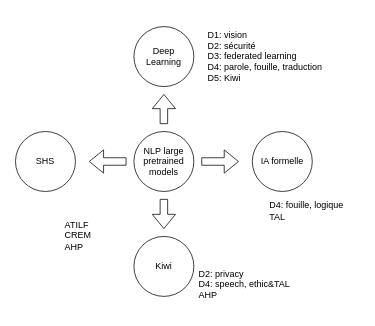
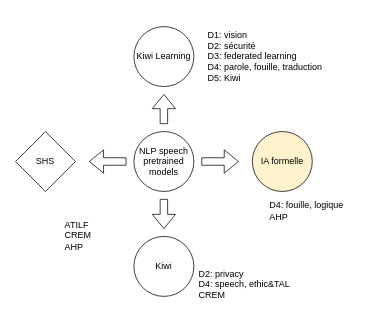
node "Deep Learning": label "Deep Learning" -> "Kiwi Learning"
node "SHS": shape ellipse -> diamond
node "NLP large pretrained models": label "NLP large pretrained models" -> "NLP speech pretrained models"
node "IA formelle": fillcolor #ffffff -> #fff2cc
node "D4: fouille, logique TAL": label "D4: fouille, logique TAL" -> "D4: fouille, logique AHP"
node "D2: privacy D4: speech, ethic&TAL AHP": label "D2: privacy D4: speech, ethic&TAL AHP" -> "D2: privacy D4: speech, ethic&TAL CREM"
